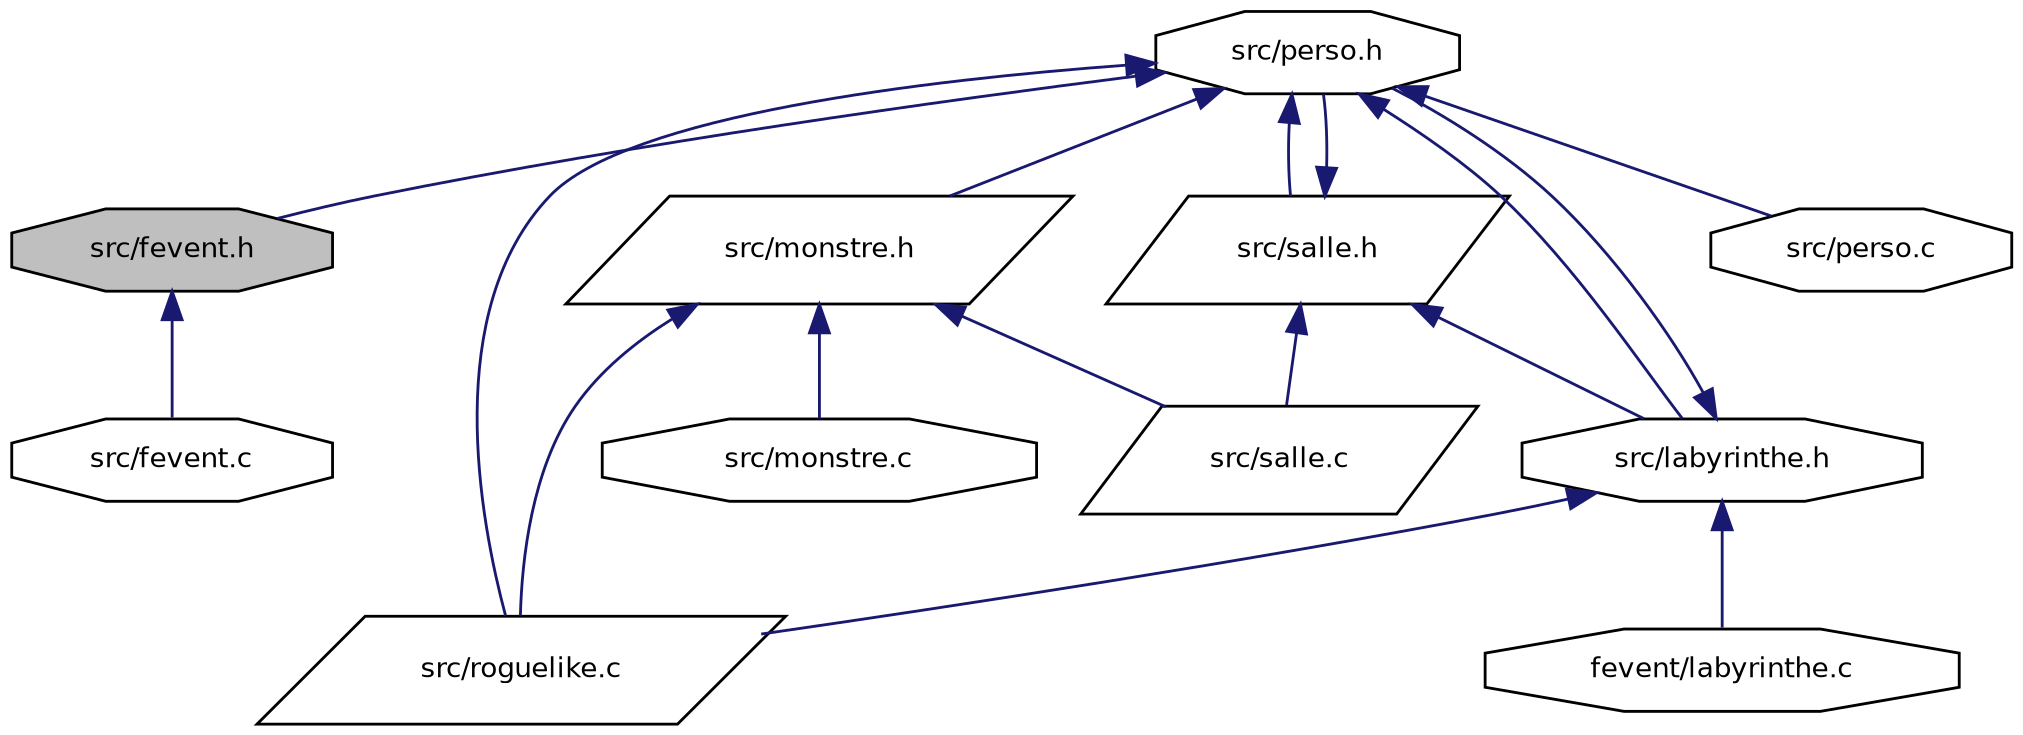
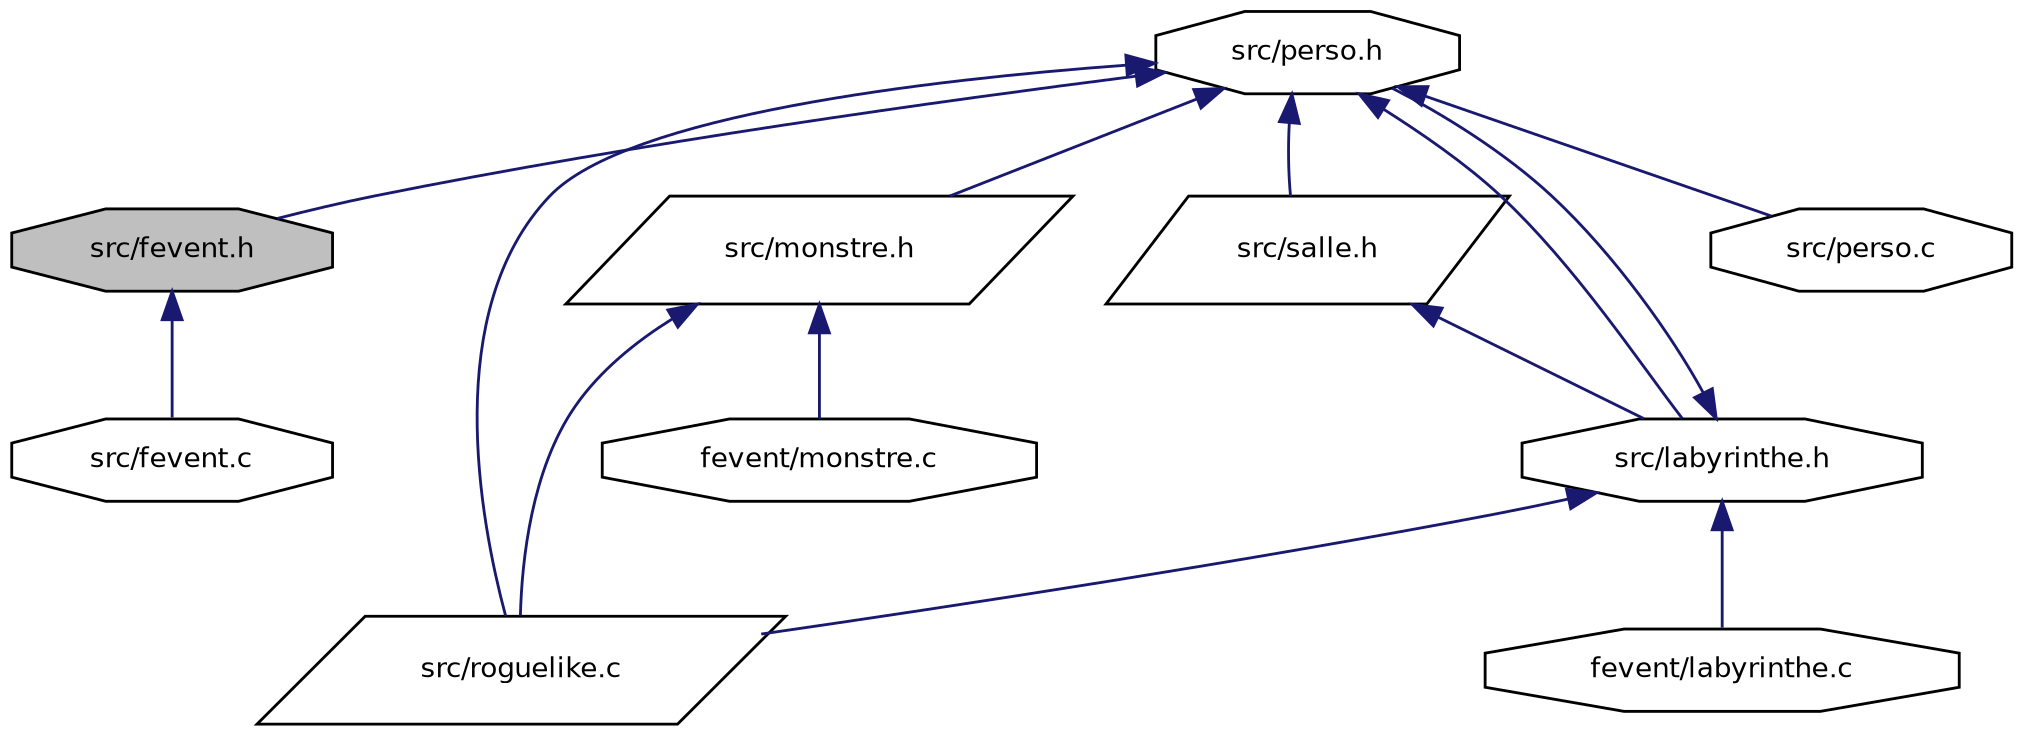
edge "src/perso.h" -> "src/salle.h": removed
node "src/monstre.c": label "src/monstre.c" -> "fevent/monstre.c"
node "src/salle.c": removed
